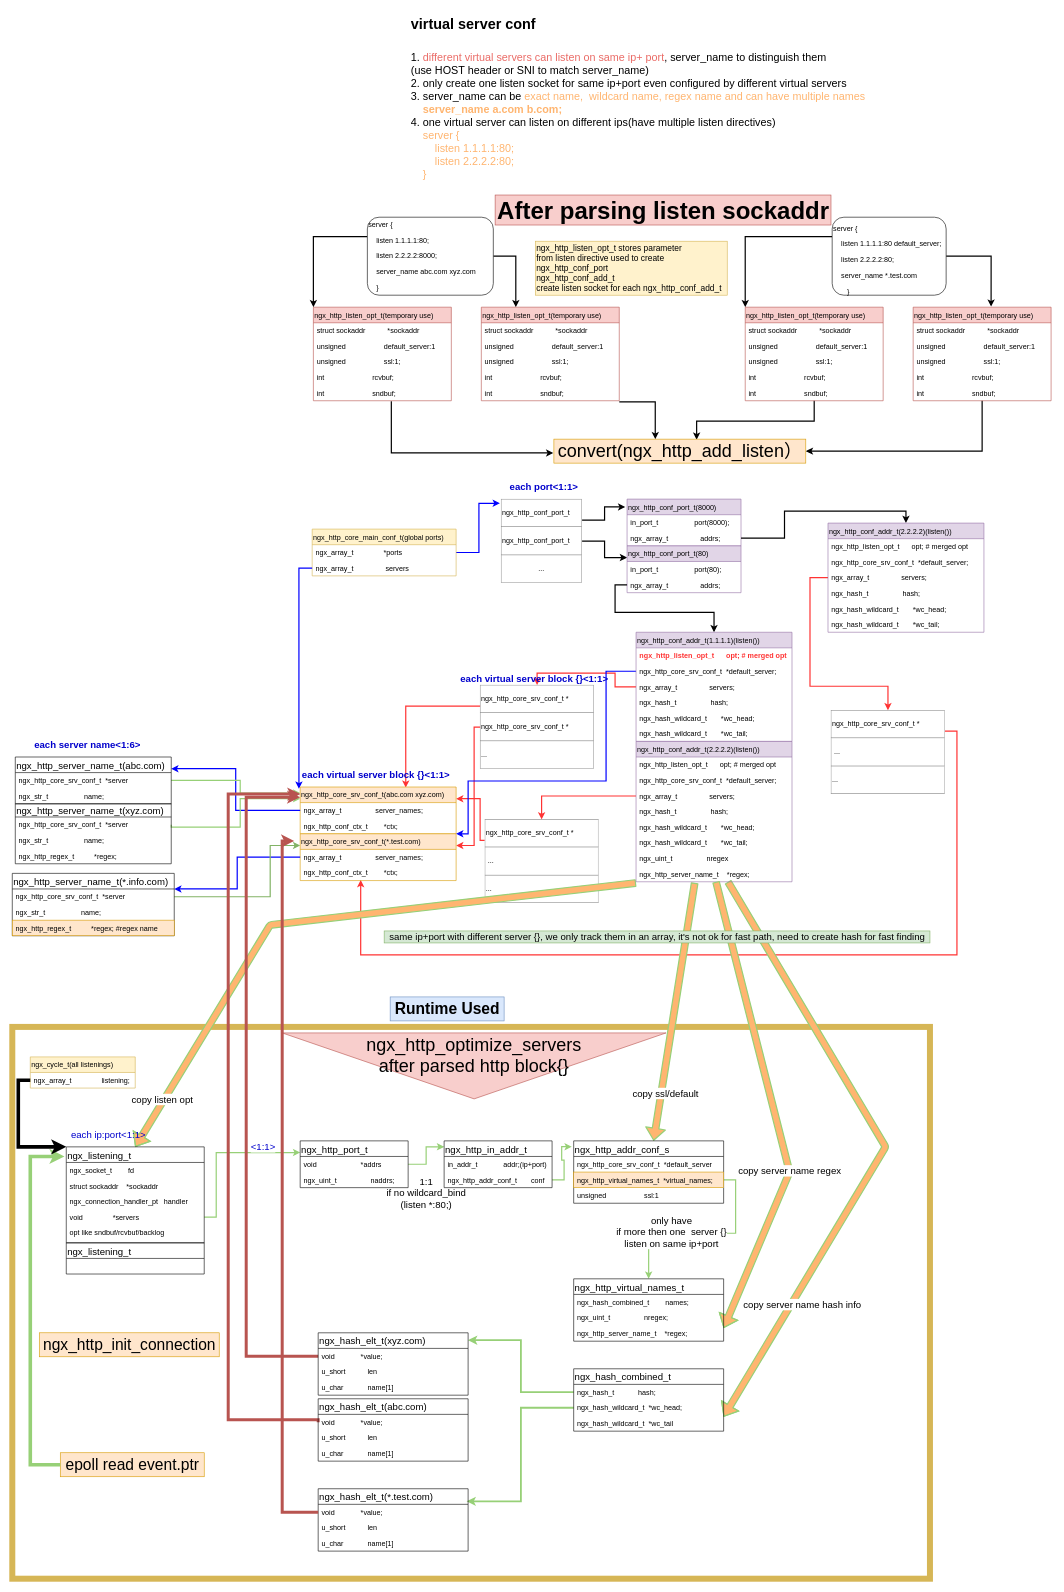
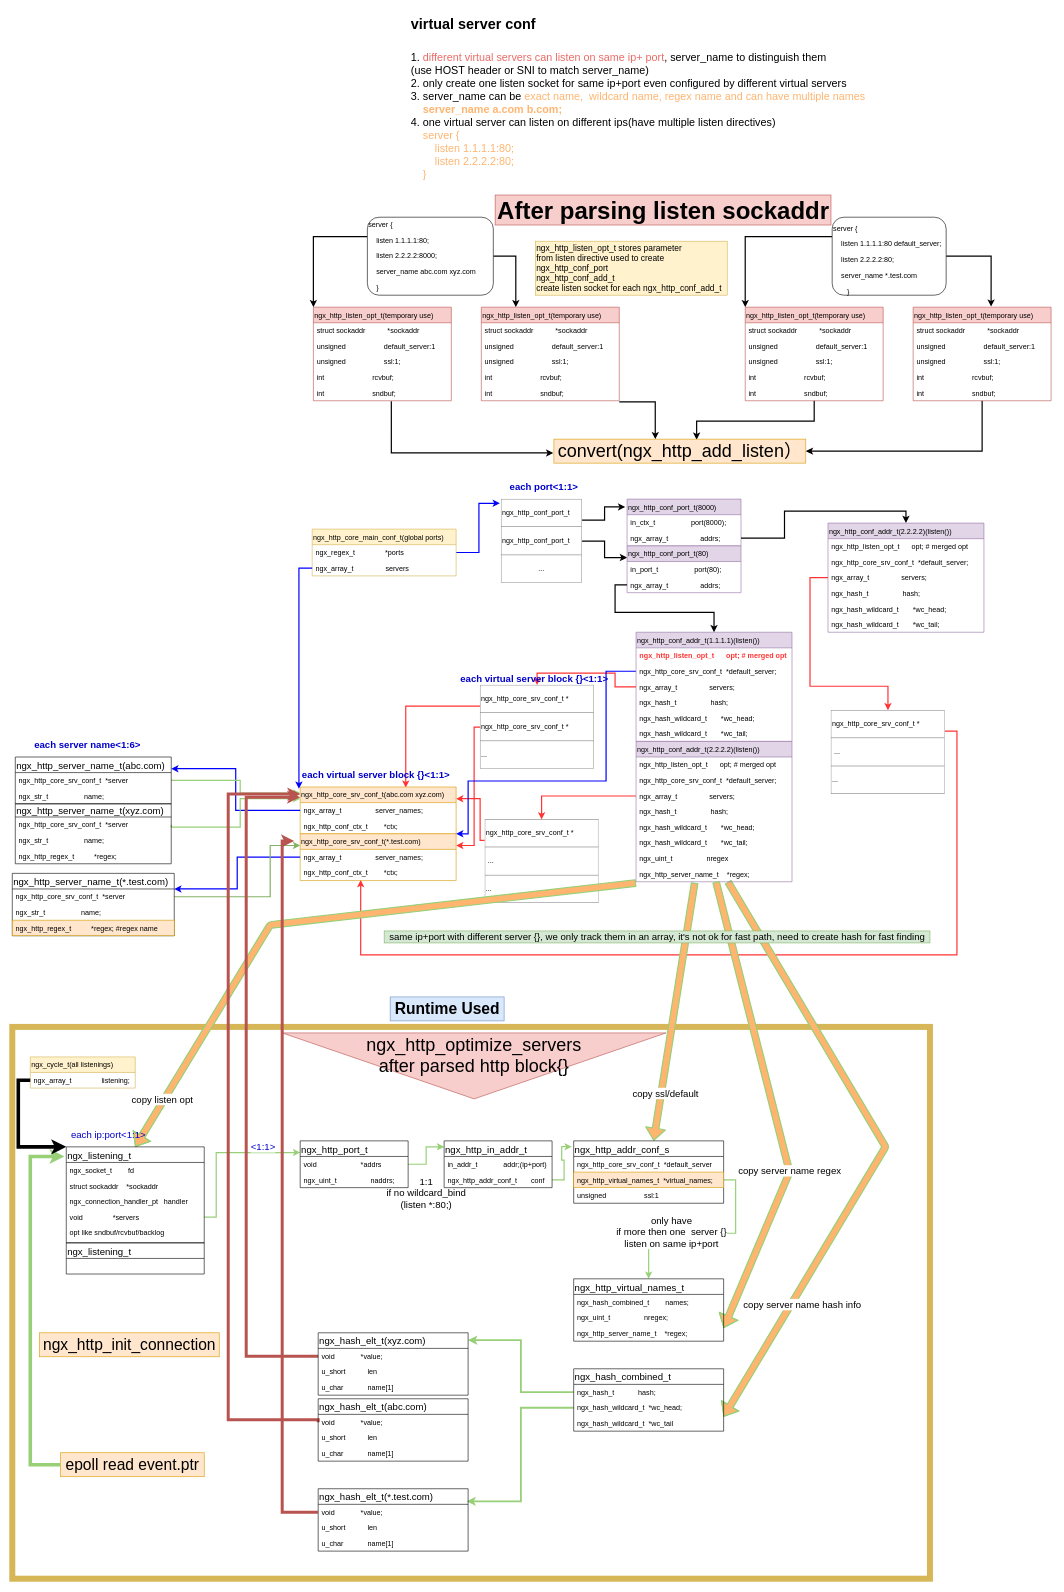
node "in_port_t port(8000);": label "in_port_t port(8000);" -> "in_ctx_t port(8000);"
node "ngx_array_t *ports": label "ngx_array_t *ports" -> "ngx_regex_t *ports"
node "ngx_http_server_name_t(*.info.com)": label "ngx_http_server_name_t(*.info.com)" -> "ngx_http_server_name_t(*.test.com)"
